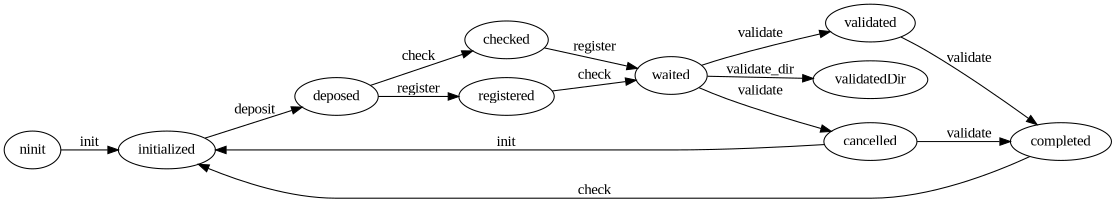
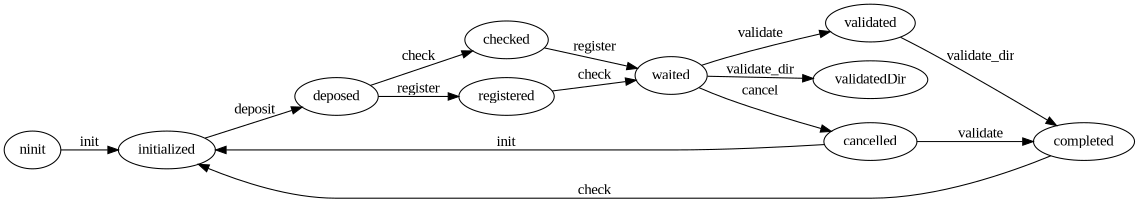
edge "validated" -> "completed": label "validate" -> "validate_dir"
edge "waited" -> "cancelled": label "validate" -> "cancel"
